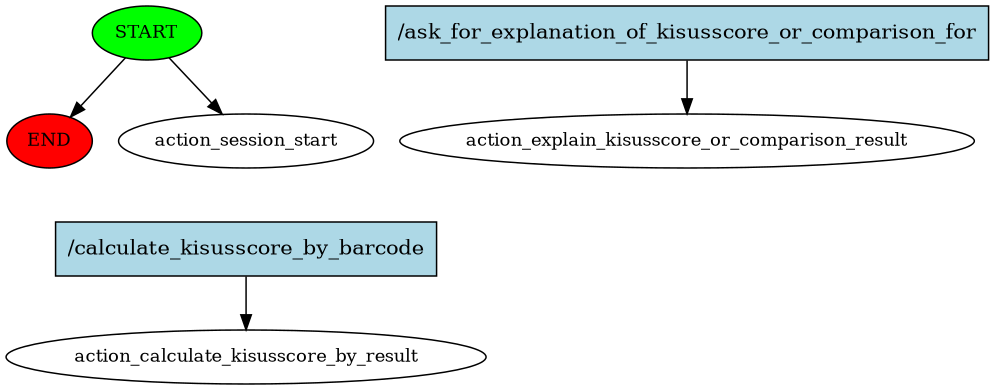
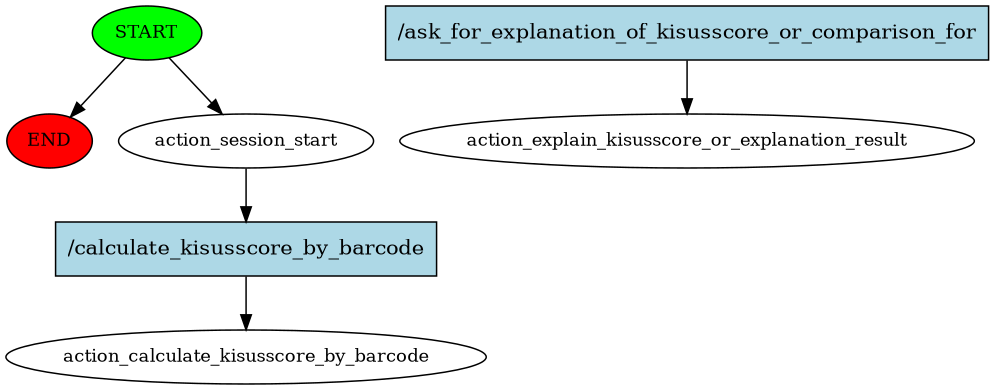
node "action_explain_kisusscore_or_comparison_result": label "action_explain_kisusscore_or_comparison_result" -> "action_explain_kisusscore_or_explanation_result"
edge "action_session_start" -> "/calculate_kisusscore_by_barcode": added
node "action_calculate_kisusscore_by_result": label "action_calculate_kisusscore_by_result" -> "action_calculate_kisusscore_by_barcode"
